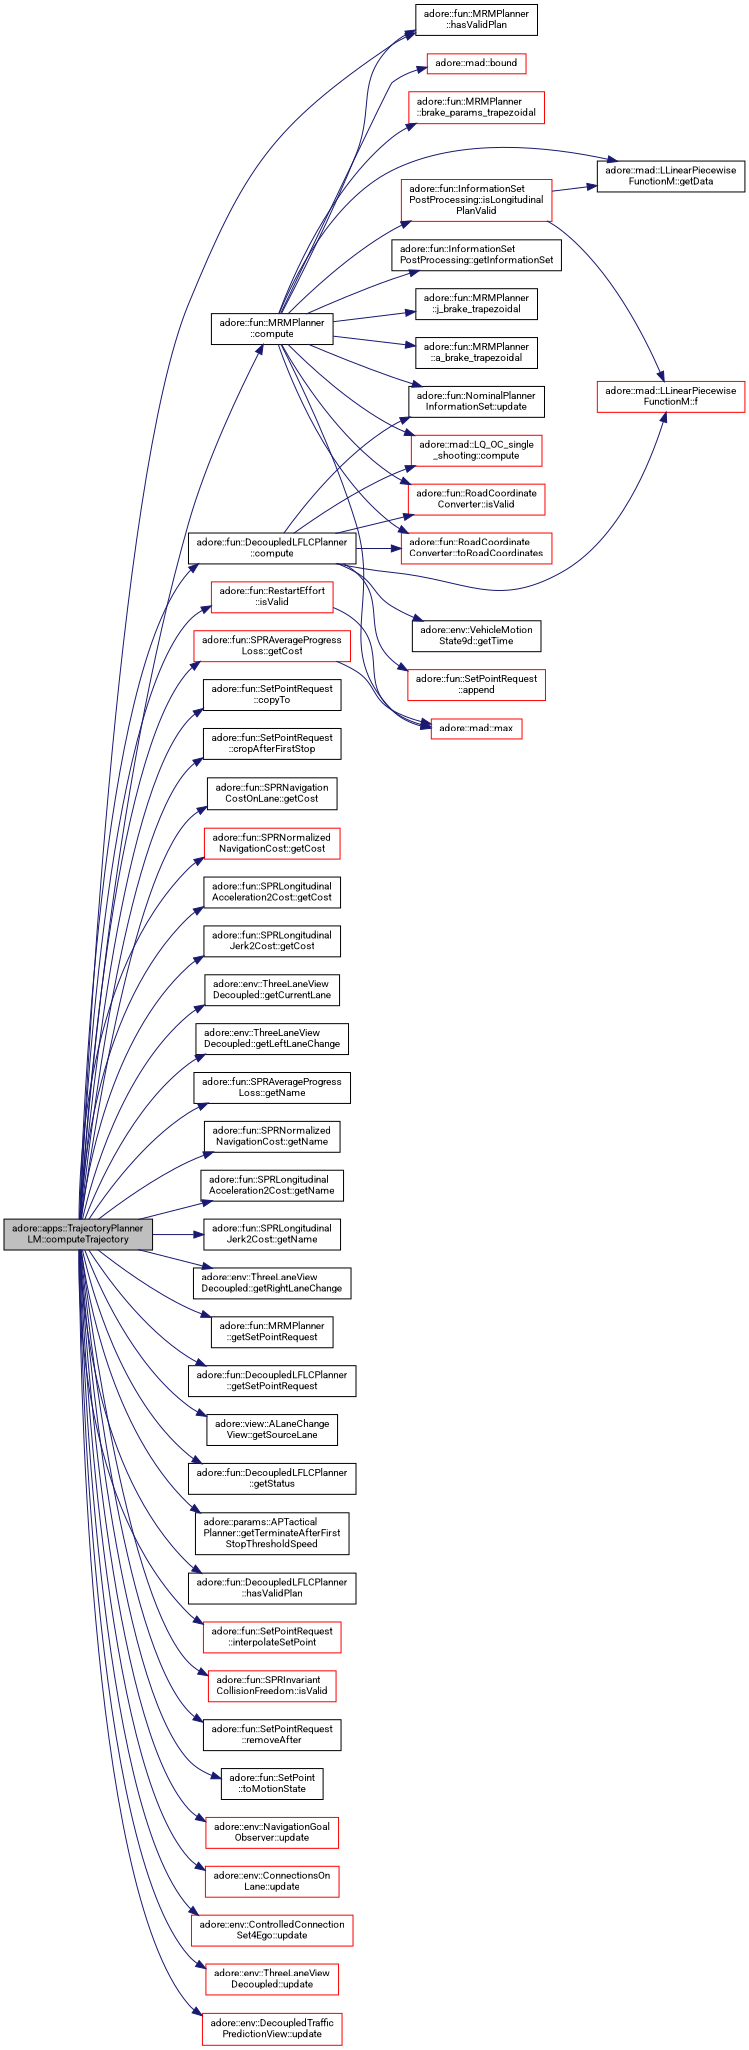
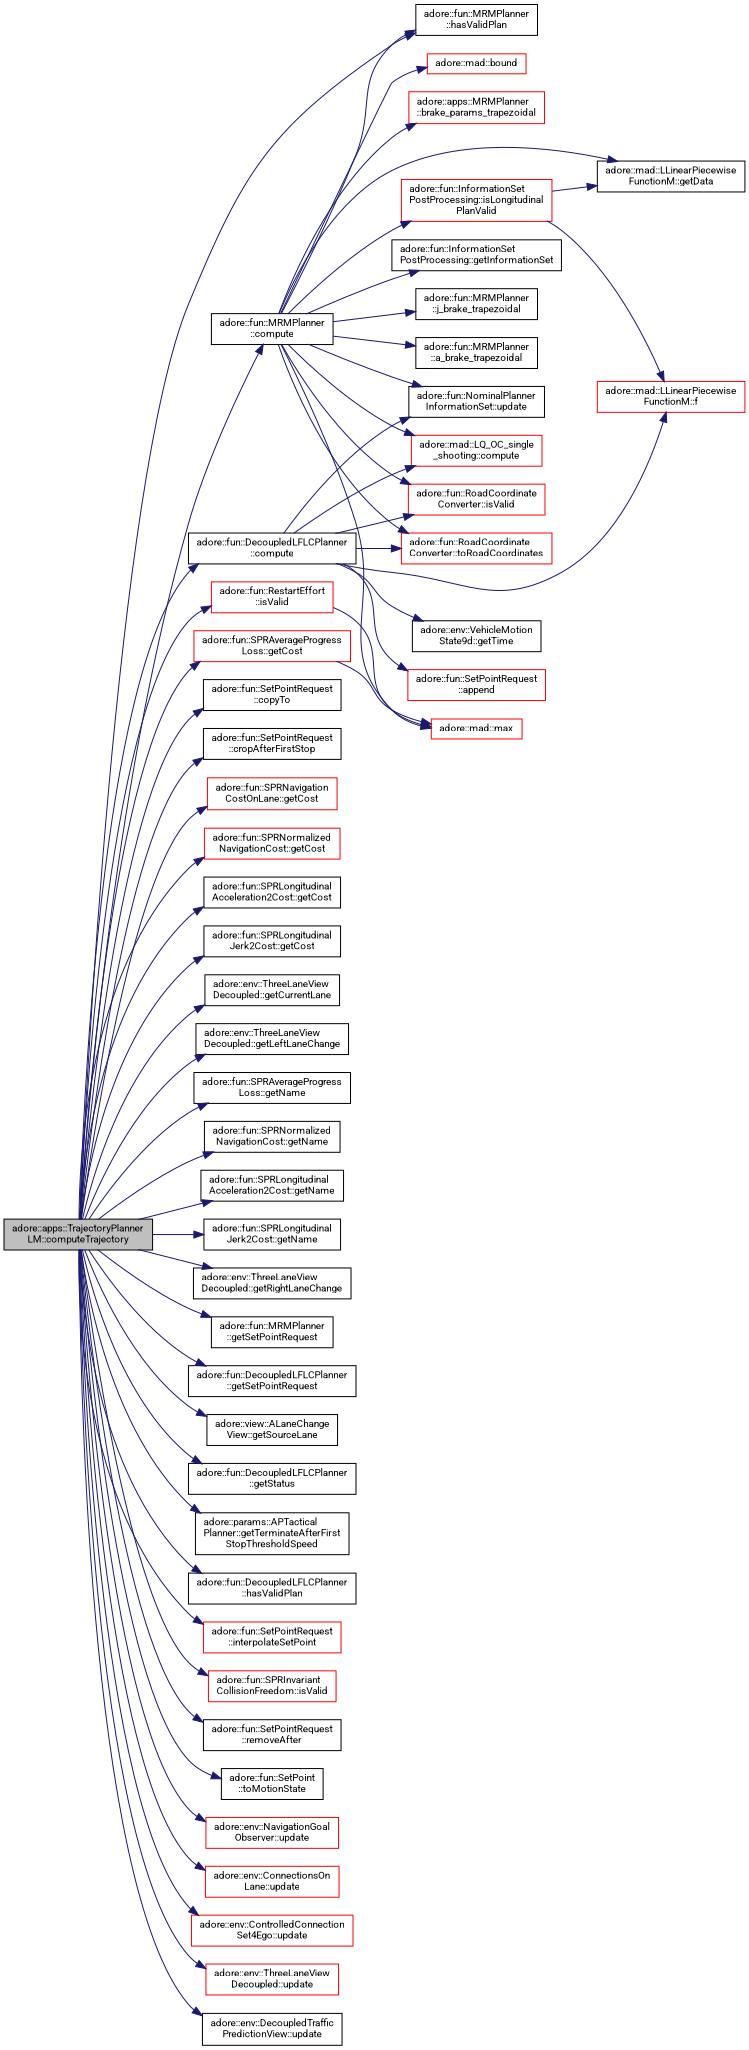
node "adore::fun::MRMPlanner ::brake_params_trapezoidal": label "adore::fun::MRMPlanner ::brake_params_trapezoidal" -> "adore::apps::MRMPlanner ::brake_params_trapezoidal"
node "adore::fun::SPRNavigation CostOnLane::getCost": color black -> red
node "adore::env::DecoupledTraffic PredictionView::update": color red -> black
